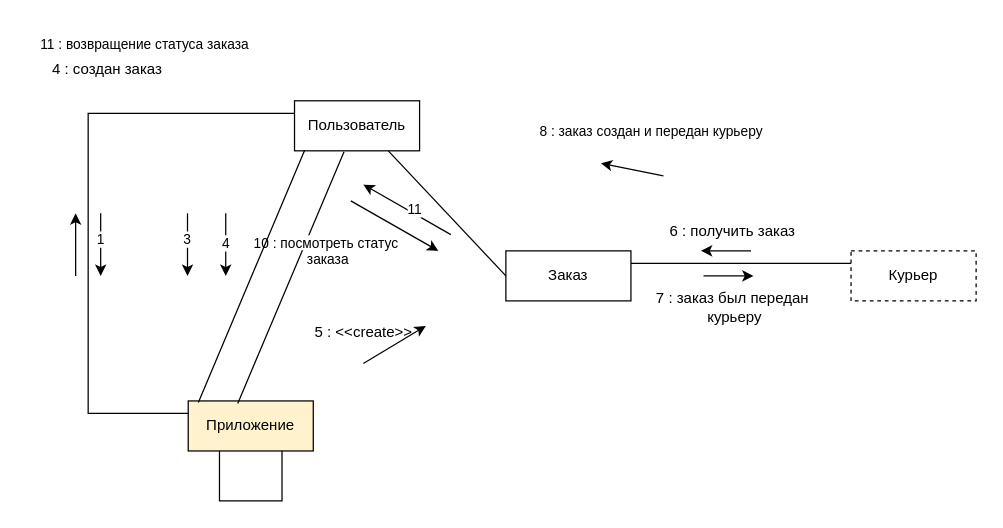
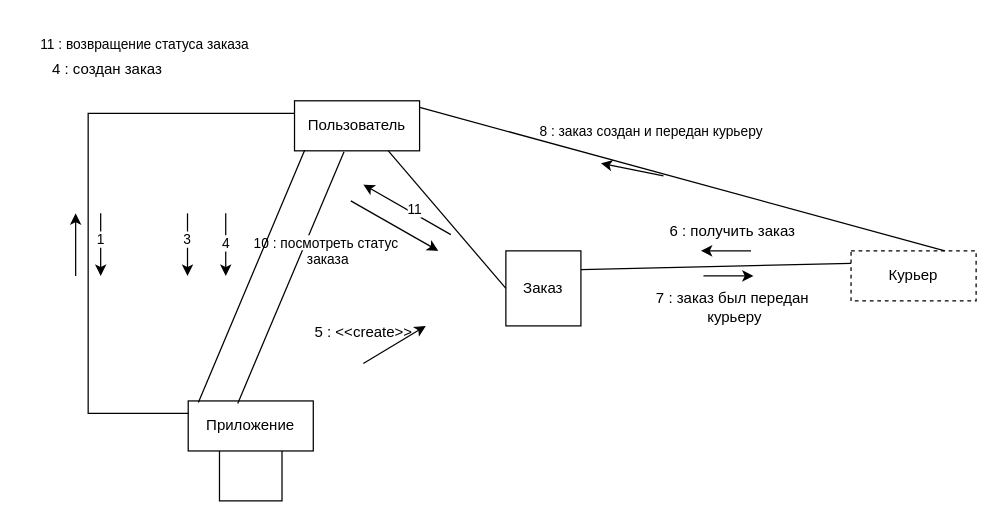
edge "Пользователь" -- "Курьер": added
node "Заказ": size 125x50 -> 75x75
node "Приложение": fillcolor #fff2cc -> #ffffff
